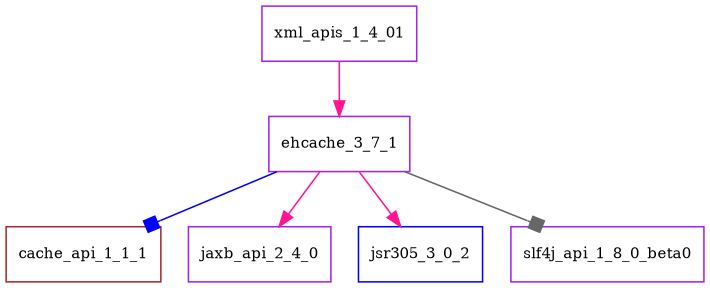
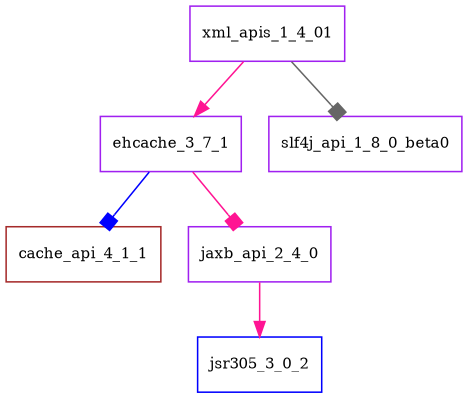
edge "ehcache_3_7_1" -> "jaxb_api_2_4_0": arrowhead normal -> box
edge "ehcache_3_7_1" -> "jsr305_3_0_2": now "jaxb_api_2_4_0" -> "jsr305_3_0_2"
edge "ehcache_3_7_1" -> "slf4j_api_1_8_0_beta0": now "xml_apis_1_4_01" -> "slf4j_api_1_8_0_beta0"
node "cache_api_1_1_1": label "cache_api_1_1_1" -> "cache_api_4_1_1"
